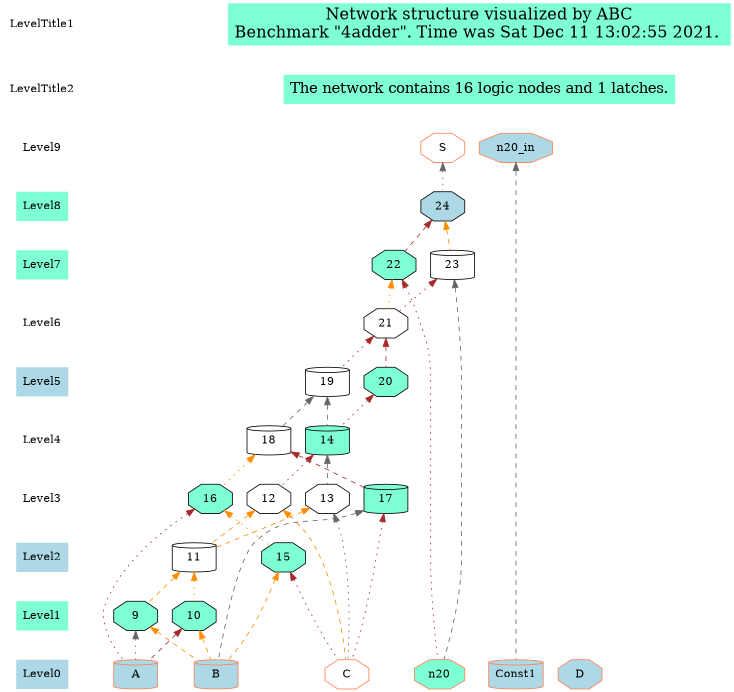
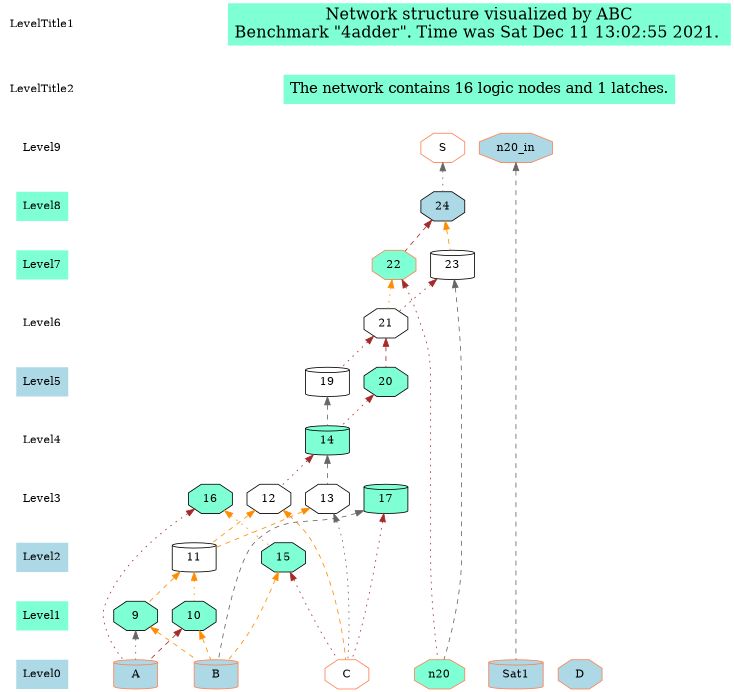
node "22": color black -> coral
node "18": removed
node "Const1": label "Const1" -> "Sat1"
